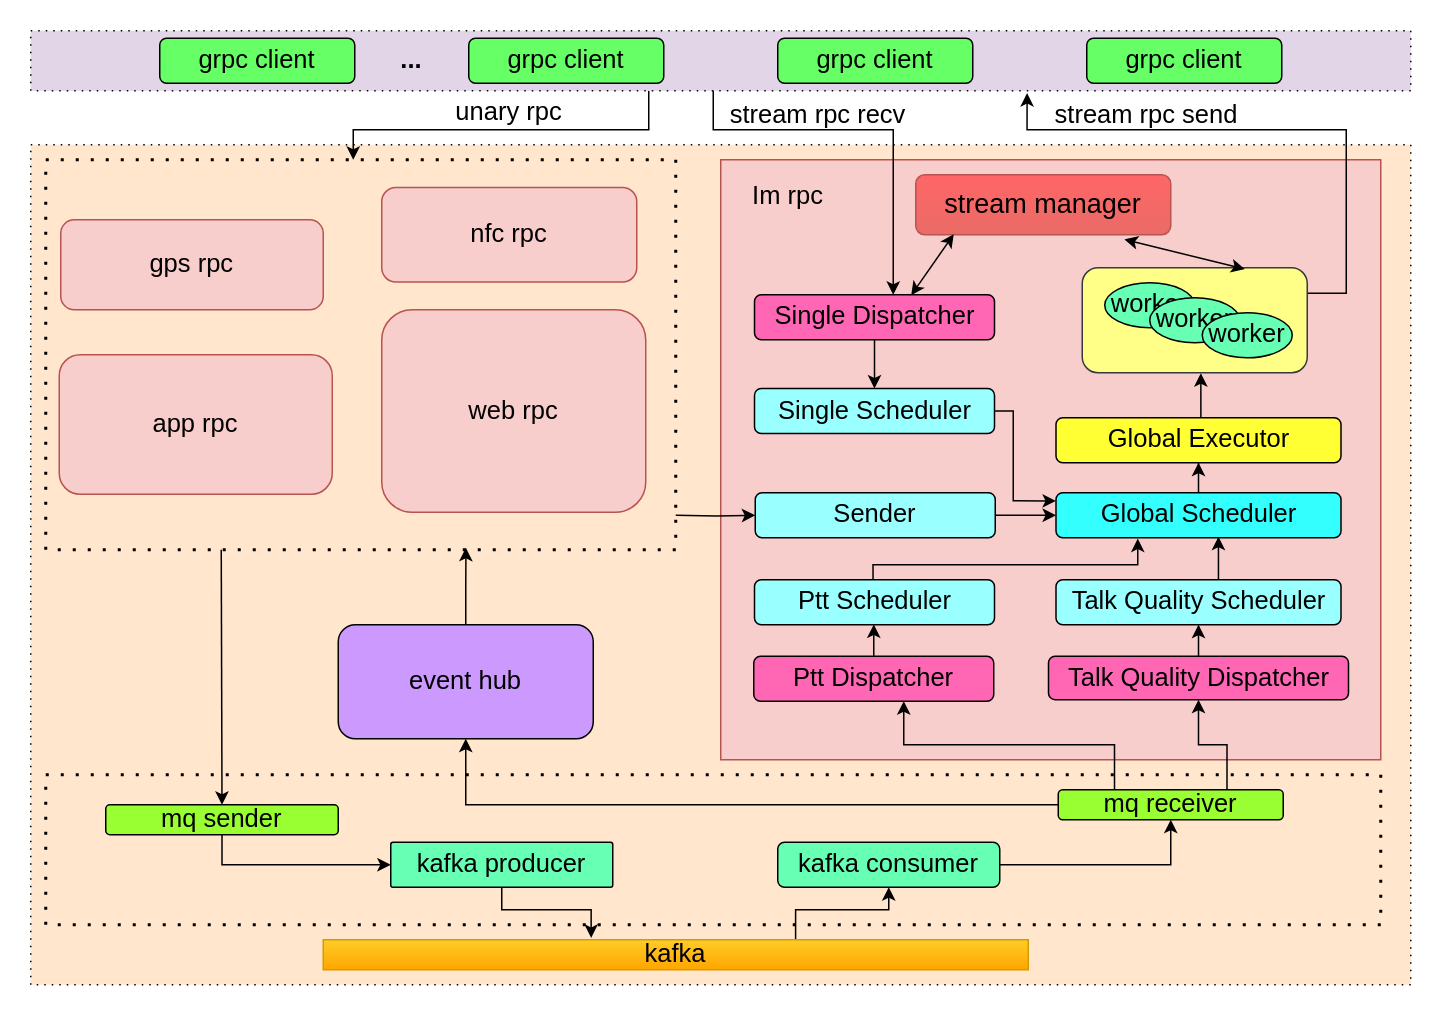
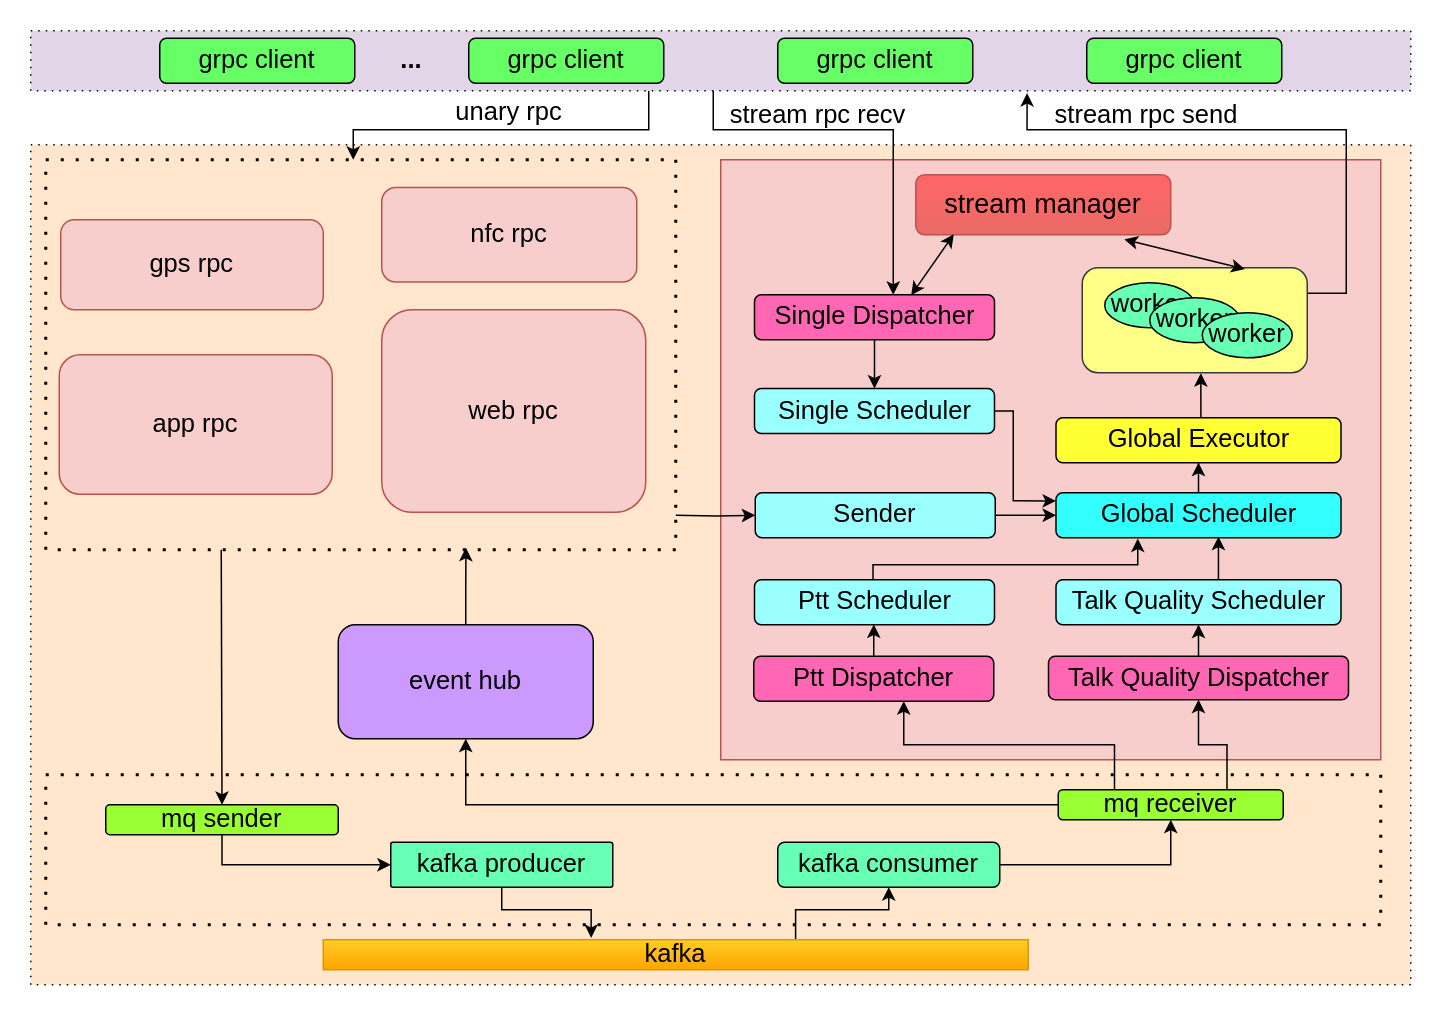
node "Im rpc": removed
